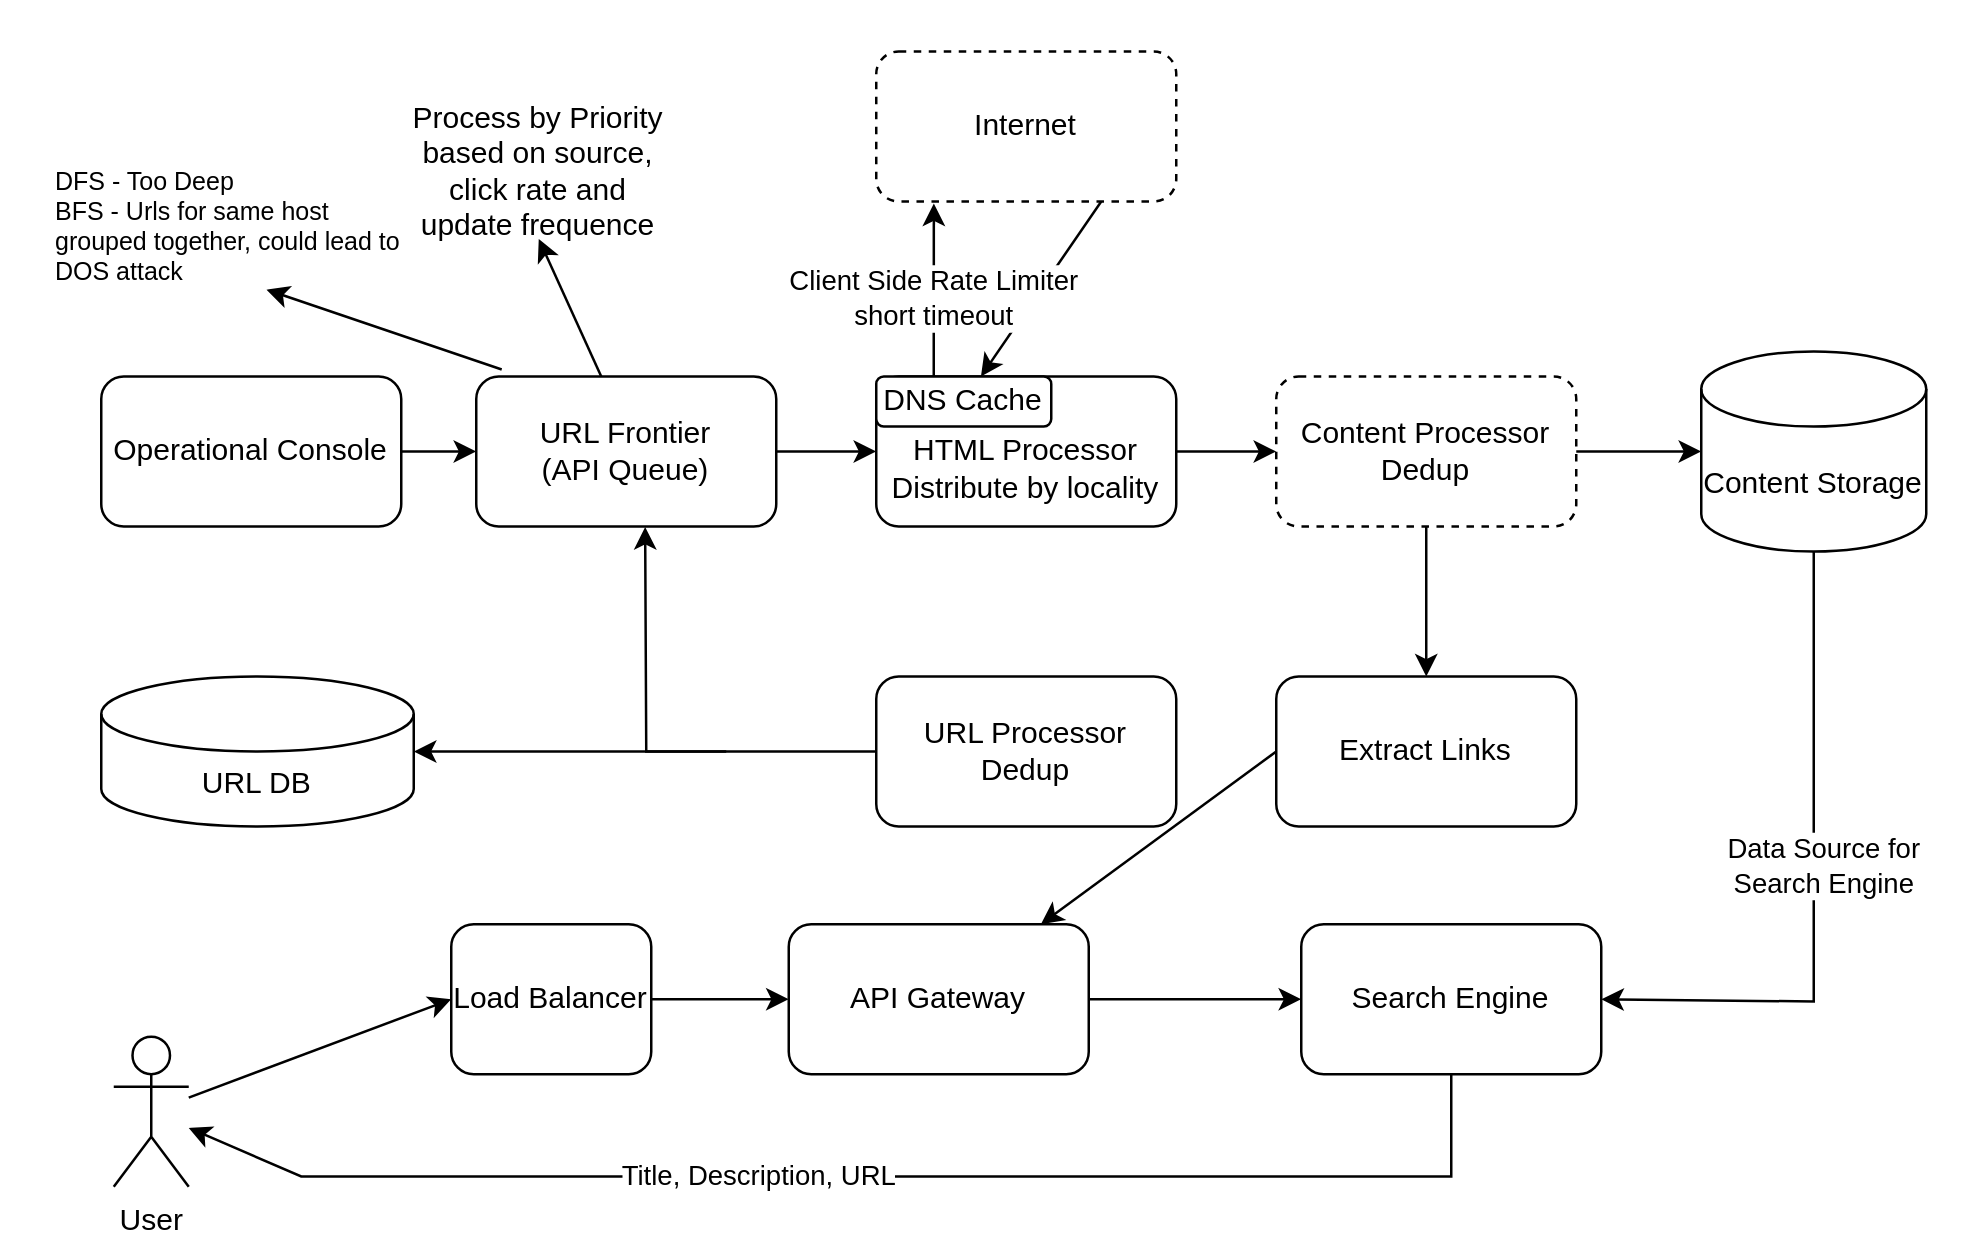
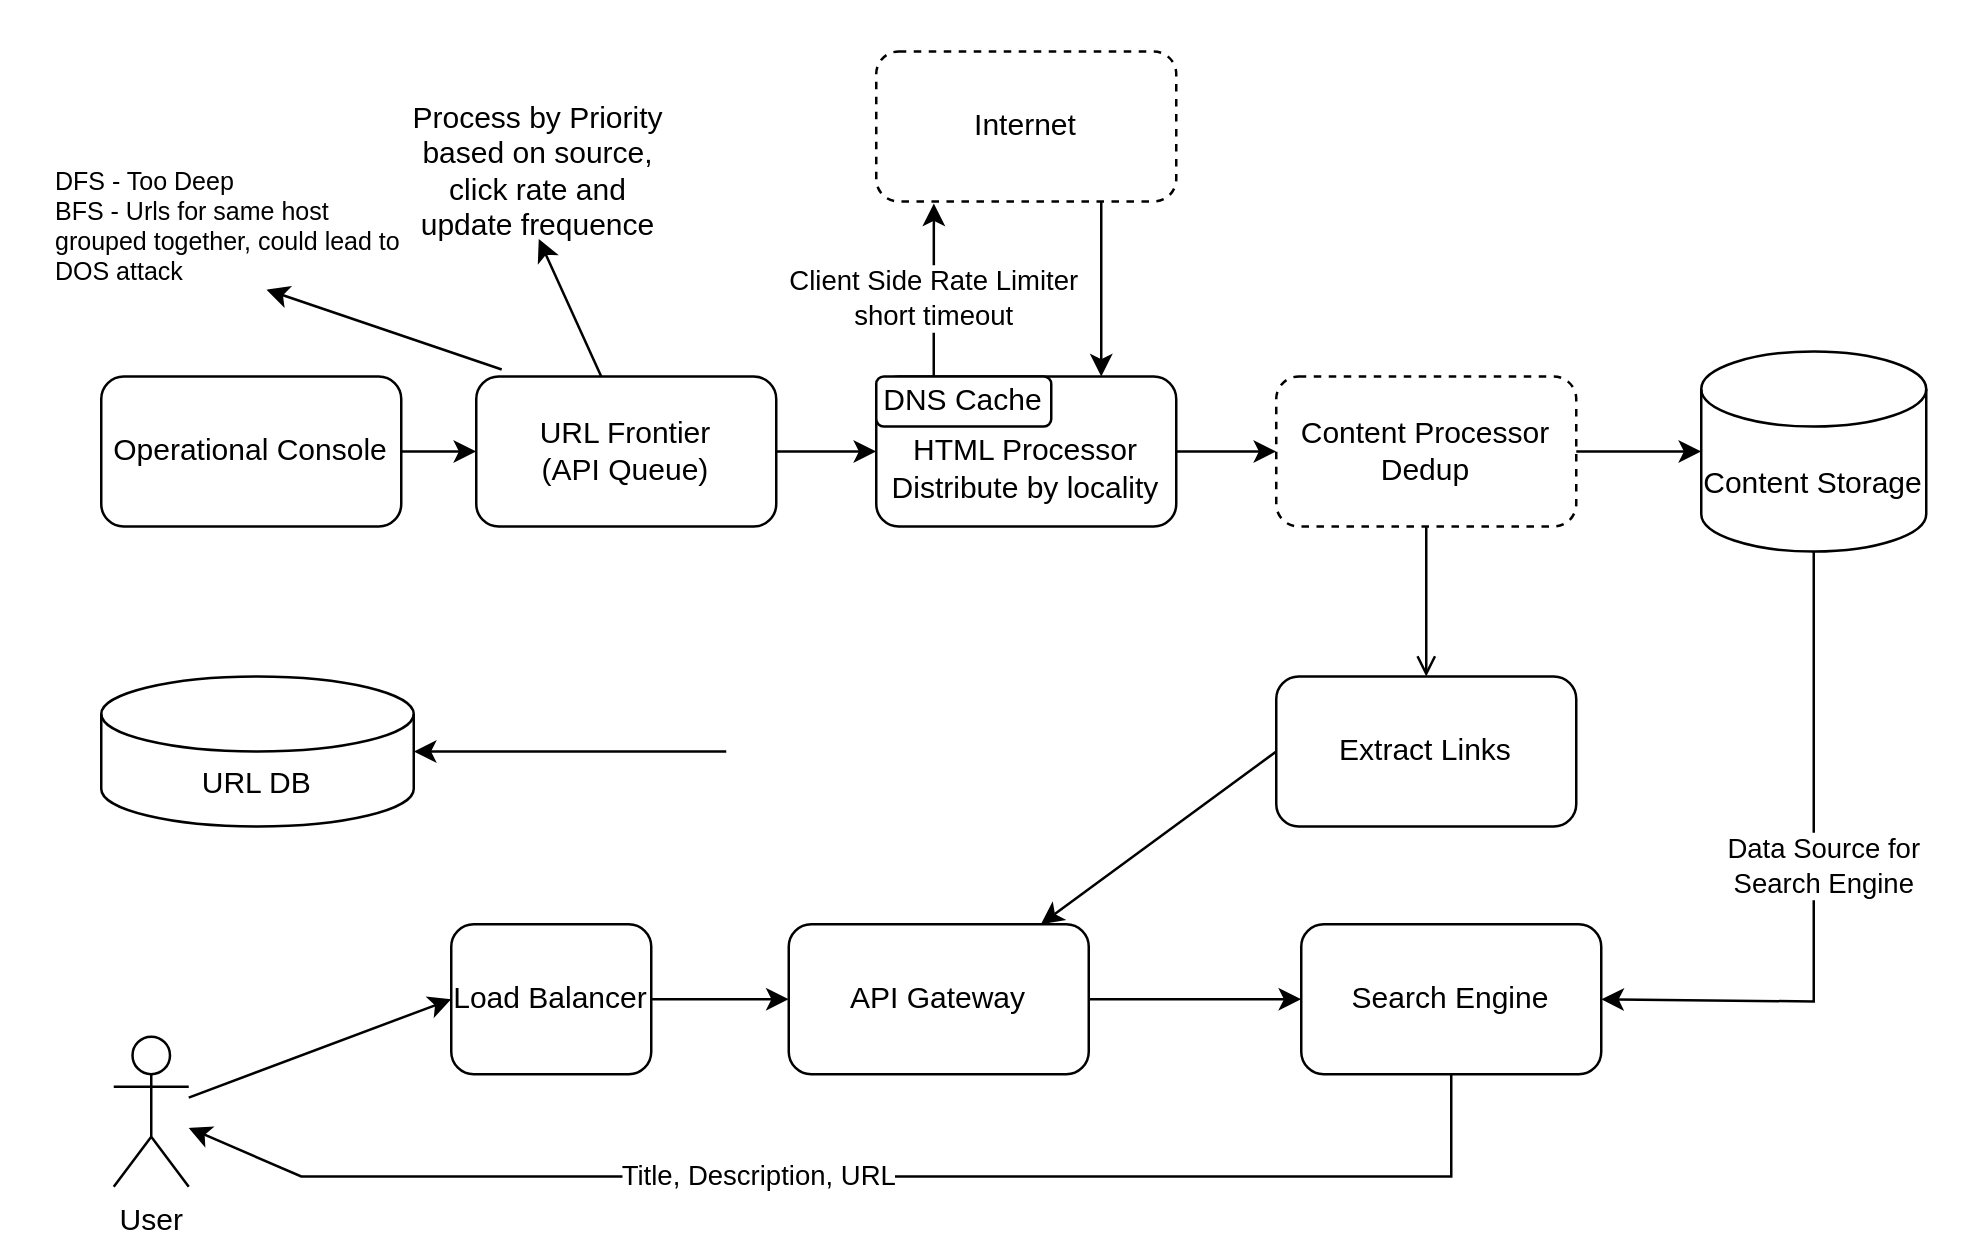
edge "Internet" -> "DNS Cache": now "Internet" -> "HTML Processor Distribute by locality"
edge "URL Processor Dedup" -> "URL Frontier (API Queue)": removed
edge "Content Processor Dedup" -> "Extract Links": arrowhead classic -> open
node "URL Processor Dedup": removed
